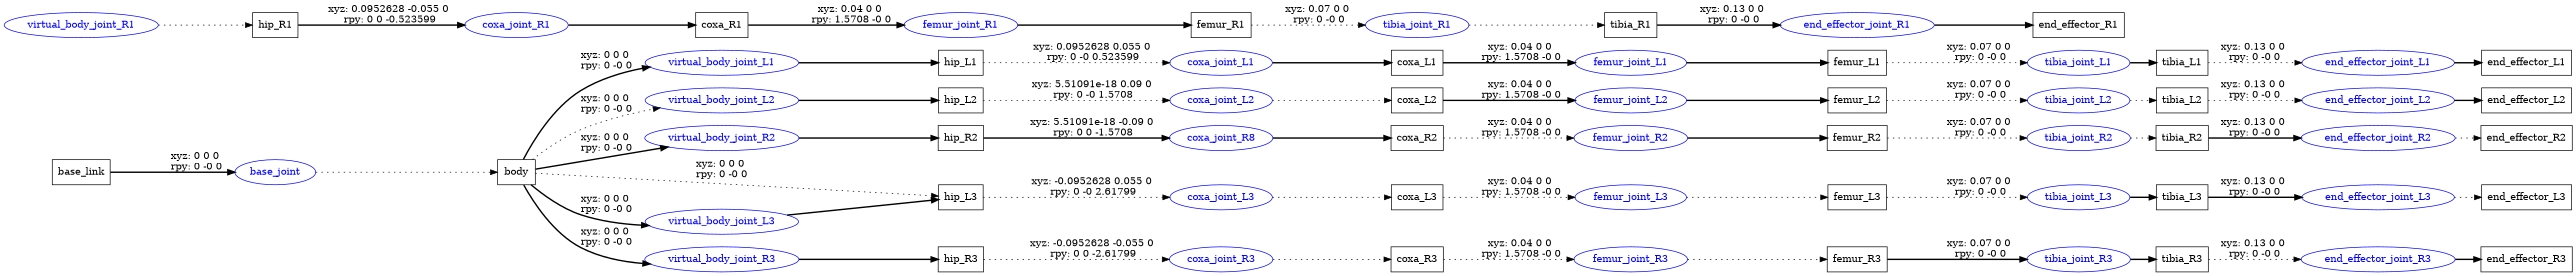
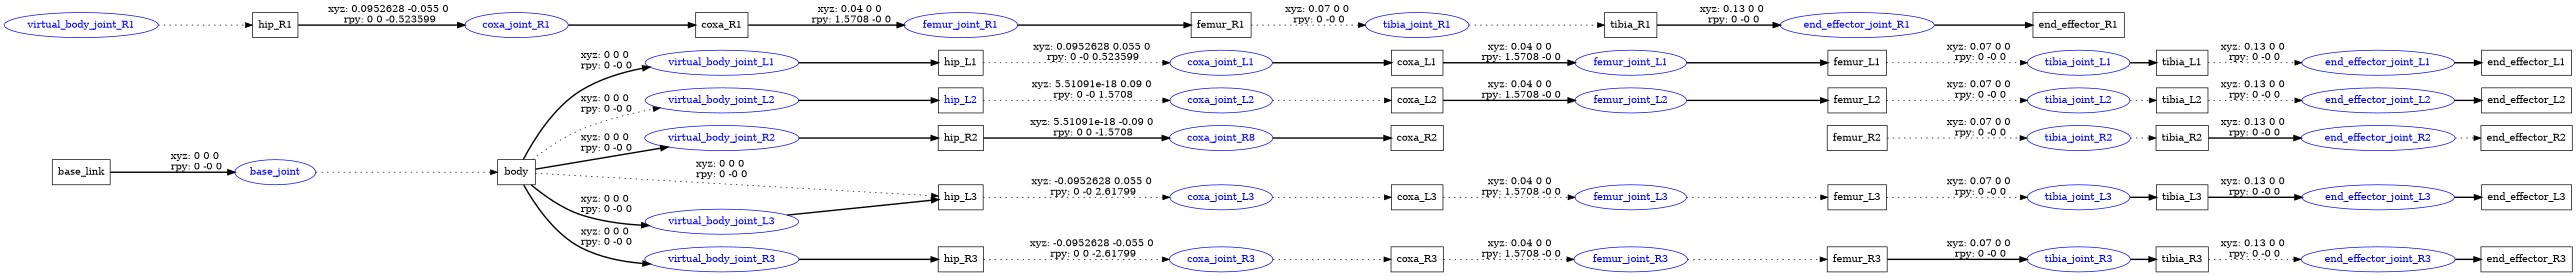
node "hip_L2": fontcolor black -> blue
node "femur_joint_R2": removed
edge "end_effector_joint_L3" -> "end_effector_L3": style dotted -> bold
